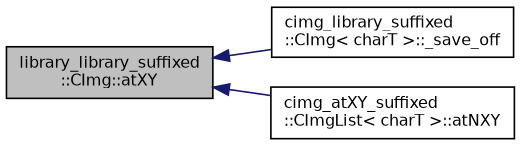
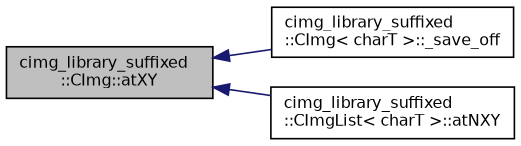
node "library_library_suffixed ::CImg::atXY": label "library_library_suffixed ::CImg::atXY" -> "cimg_library_suffixed ::CImg::atXY"
node "cimg_atXY_suffixed ::CImgList< charT >::atNXY": label "cimg_atXY_suffixed ::CImgList< charT >::atNXY" -> "cimg_library_suffixed ::CImgList< charT >::atNXY"
